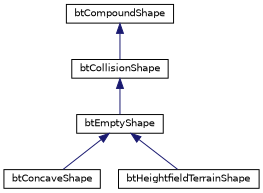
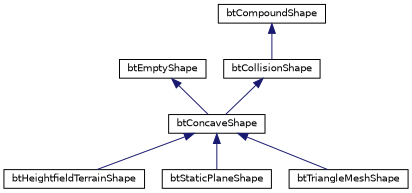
edge "btEmptyShape" -> "btCollisionShape": now "btConcaveShape" -> "btCollisionShape"
edge "btHeightfieldTerrainShape" -> "btEmptyShape": now "btHeightfieldTerrainShape" -> "btConcaveShape"
node "btStaticPlaneShape": added
node "btTriangleMeshShape": added
